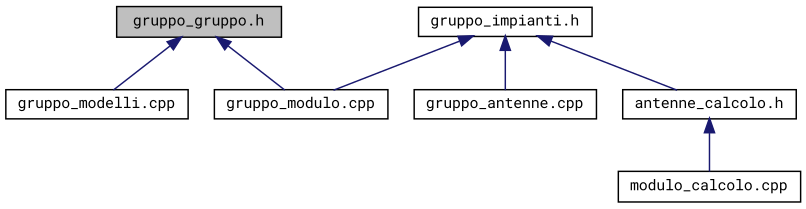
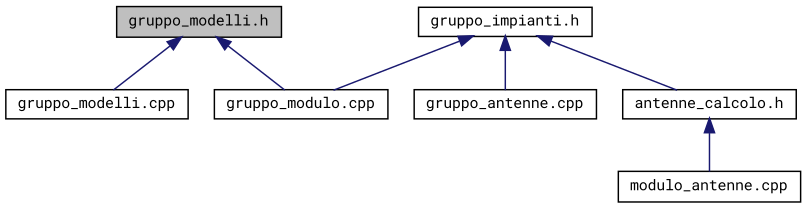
node "gruppo_gruppo.h": label "gruppo_gruppo.h" -> "gruppo_modelli.h"
node "modulo_calcolo.cpp": label "modulo_calcolo.cpp" -> "modulo_antenne.cpp"
